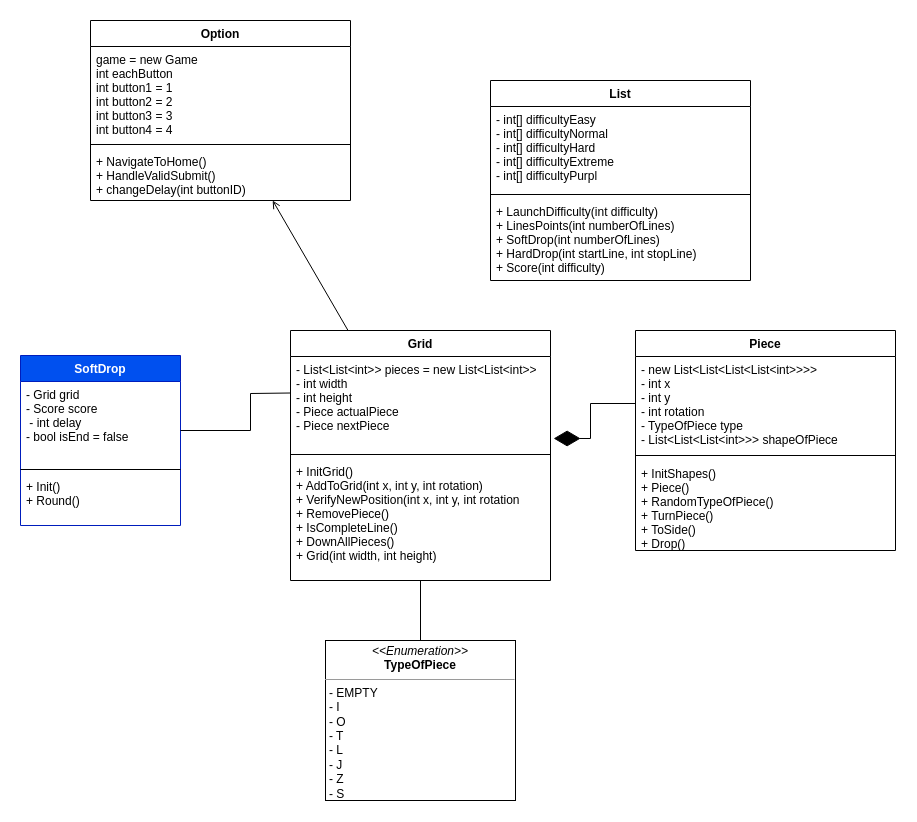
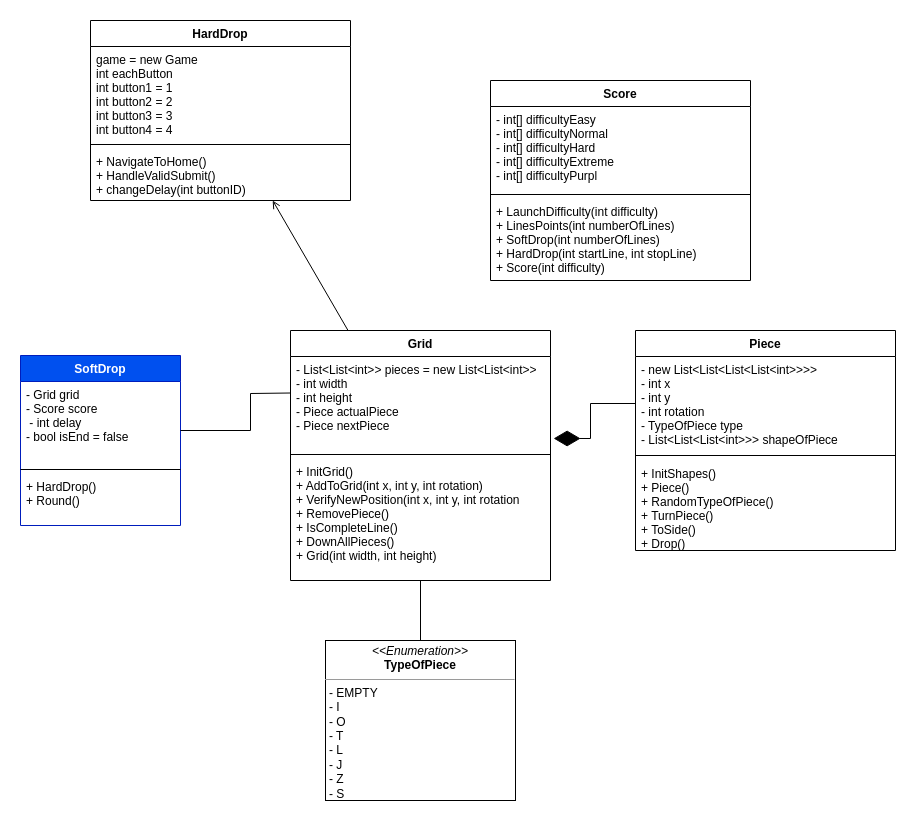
node "Option": label "Option" -> "HardDrop"
node "List": label "List" -> "Score"
node "+ Init() + Round()": label "+ Init() + Round()" -> "+ HardDrop() + Round()"
